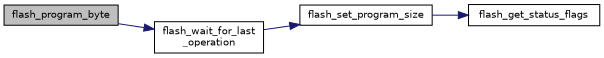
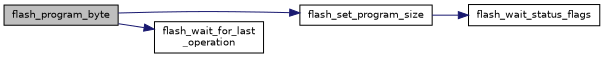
node "flash_get_status_flags": label "flash_get_status_flags" -> "flash_wait_status_flags"
edge "flash_wait_for_last _operation" -> "flash_set_program_size": now "flash_program_byte" -> "flash_set_program_size"
